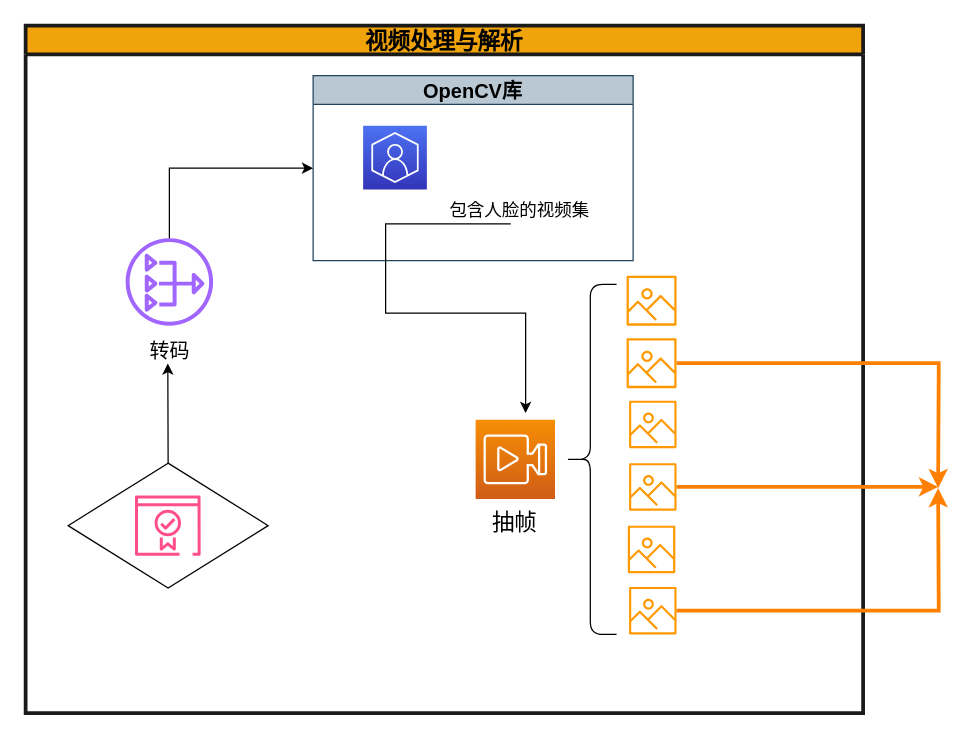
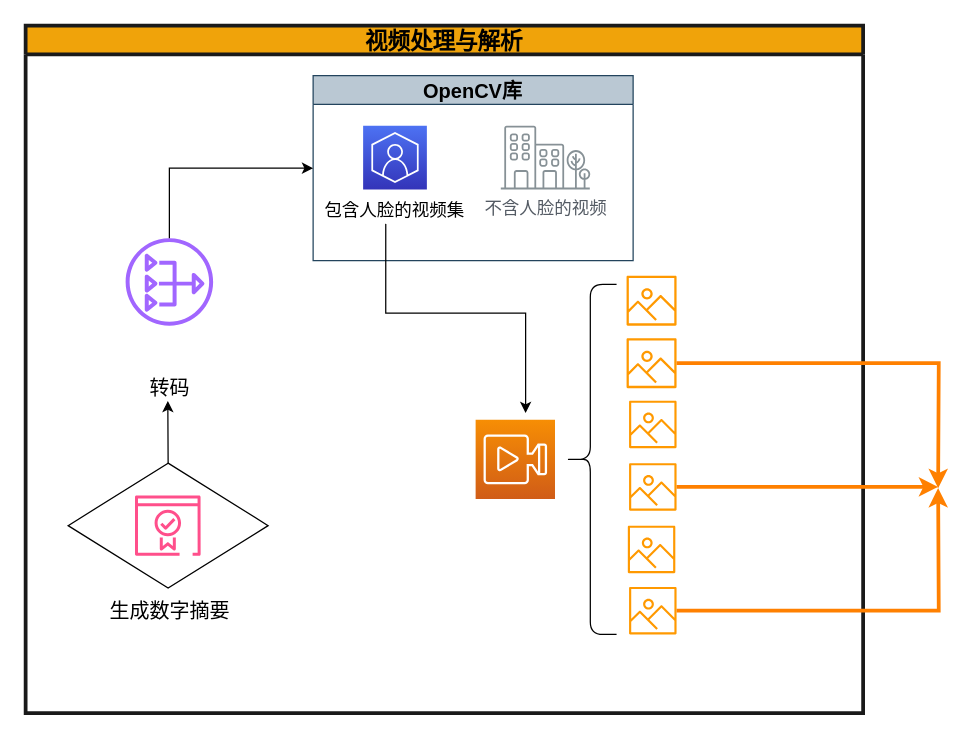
node "不含人脸的视频": added
node "包含人脸的视频集": moved (519, 211) -> (394, 211)
node "转码": moved (169, 351) -> (169, 388)
node "抽帧": removed
node "生成数字摘要": added
